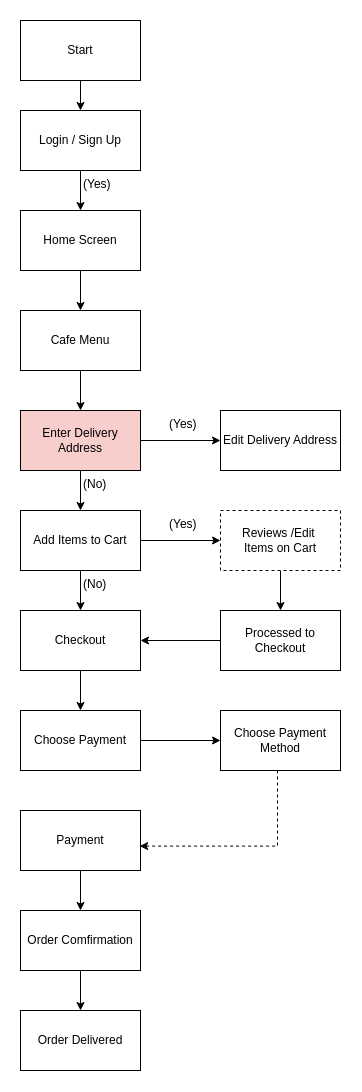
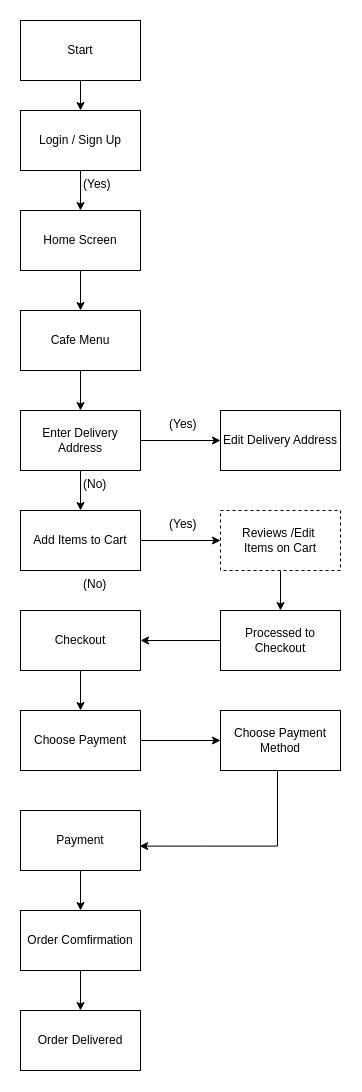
node "Enter Delivery Address": fillcolor #f8cecc -> #ffffff
edge "Add Items to Cart" -> "Checkout": removed
edge "Choose Payment Method" -> "Payment": style dashed -> solid
